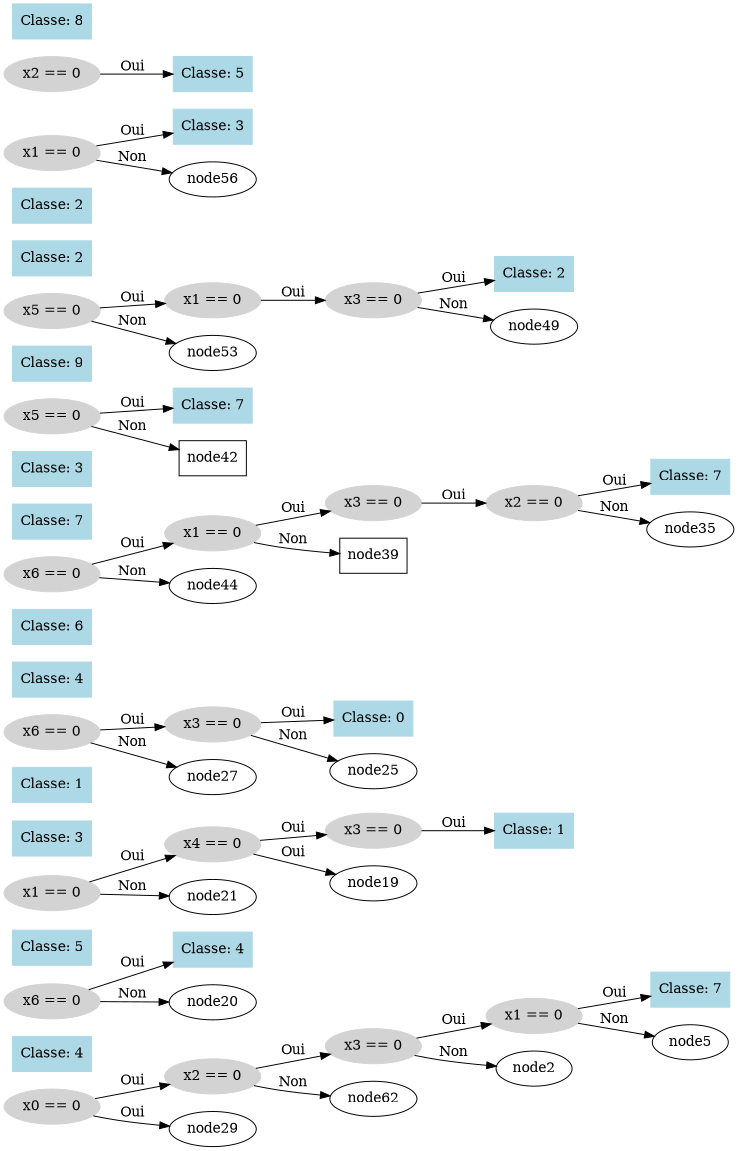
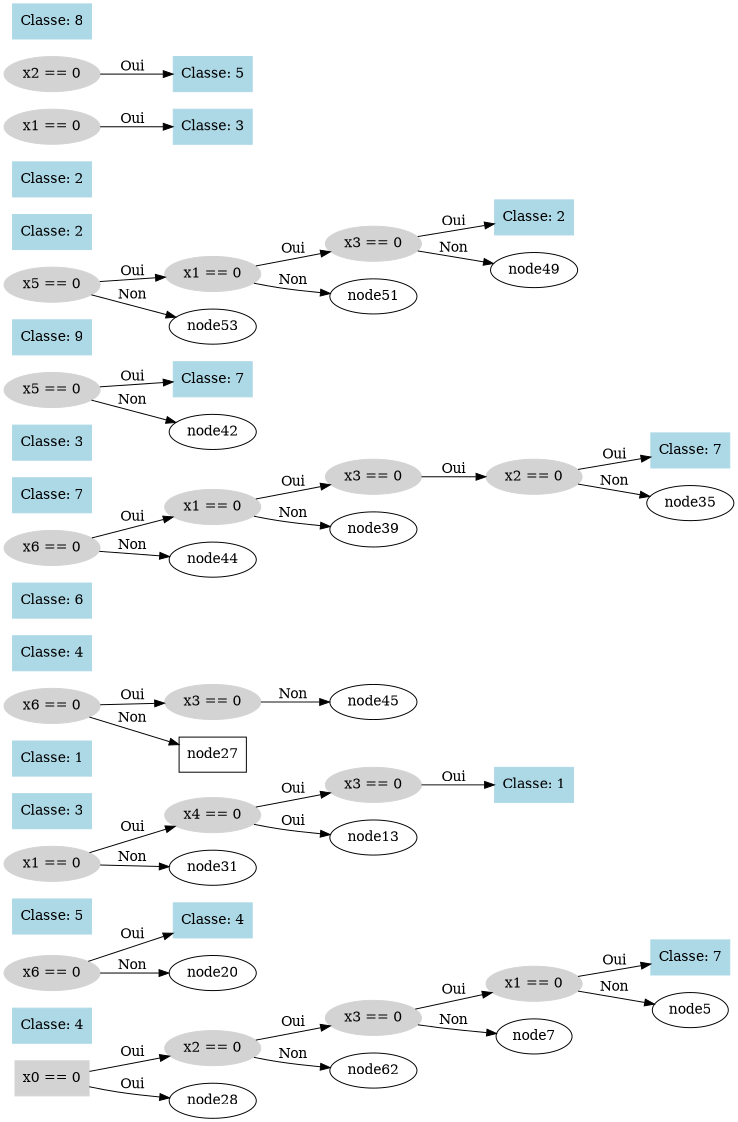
node "node56": removed
node "node51": added
node "node42": shape box -> ellipse
node "node39": shape box -> ellipse
node "Classe: 0": removed
node "node25": label "node25" -> "node45"
node "node27": shape ellipse -> box
node "node19": label "node19" -> "node13"
node "node21": label "node21" -> "node31"
node "node2": label "node2" -> "node7"
node "x0 == 0": shape ellipse -> box
node "node29": label "node29" -> "node28"
